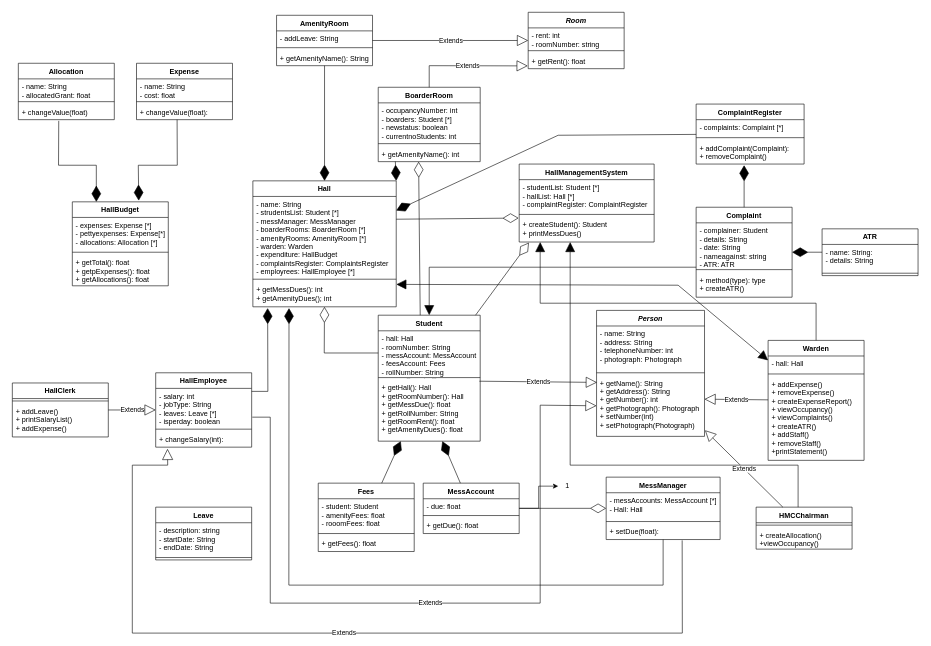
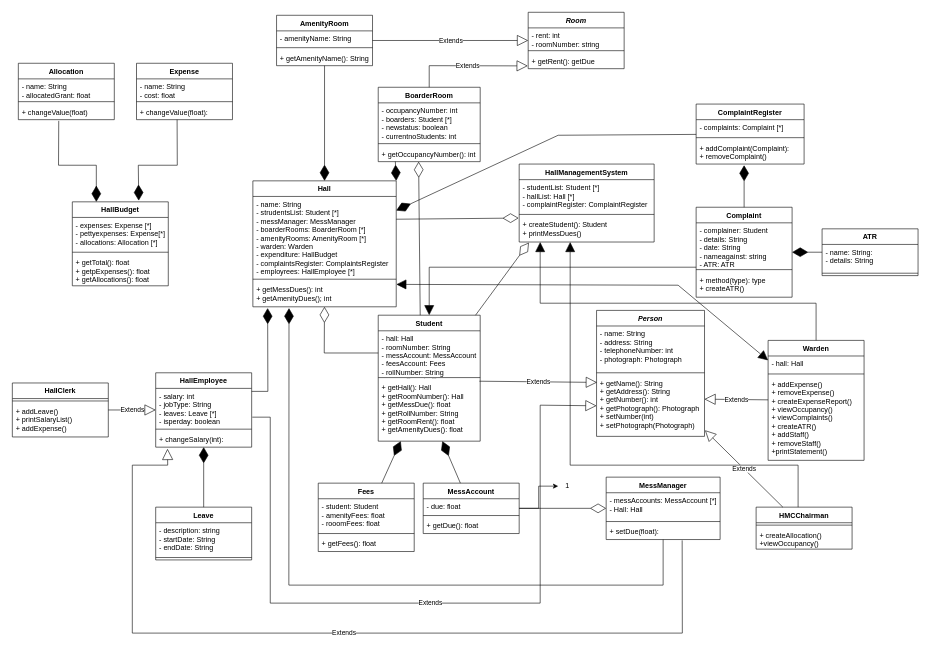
node "- addLeave: String": label "- addLeave: String" -> "- amenityName: String"
node "+ getRent(): float": label "+ getRent(): float" -> "+ getRent(): getDue"
node "+ getAmenityName(): int": label "+ getAmenityName(): int" -> "+ getOccupancyNumber(): int"
edge "Leave" -> "HallEmployee": added
